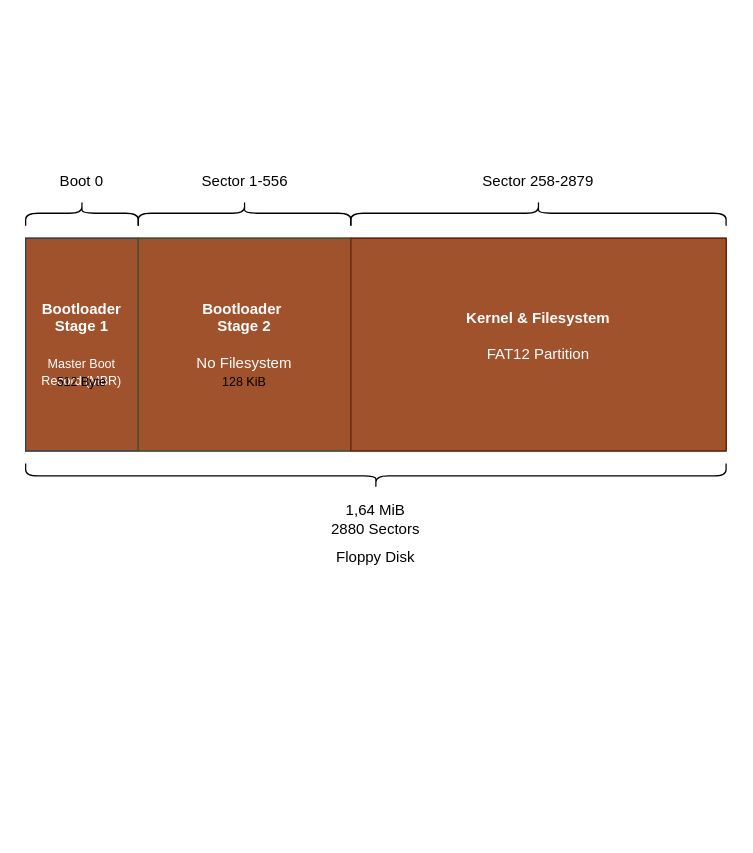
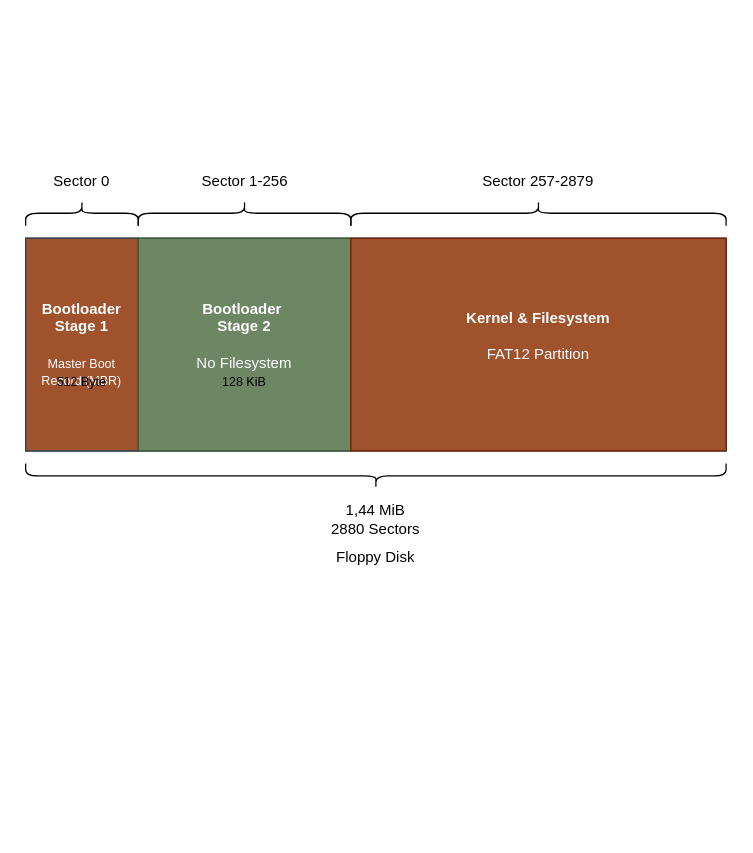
node "Boot 0": label "Boot 0" -> "Sector 0"
node "Sector 1-556": label "Sector 1-556" -> "Sector 1-256"
node "Sector 258-2879": label "Sector 258-2879" -> "Sector 257-2879"
node "Bootloader Stage 2 No Filesystem": fillcolor #a0522d -> #6d8764
node "1,64 MiB 2880 Sectors": label "1,64 MiB 2880 Sectors" -> "1,44 MiB 2880 Sectors"
